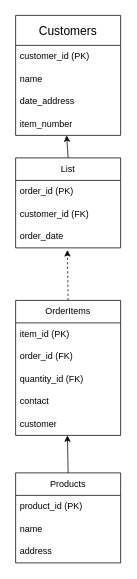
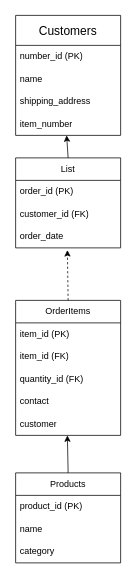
node "customer_id (PK)": label "customer_id (PK)" -> "number_id (PK)"
node "date_address": label "date_address" -> "shipping_address"
node "order_id (FK)": label "order_id (FK)" -> "item_id (FK)"
node "address": label "address" -> "category"
